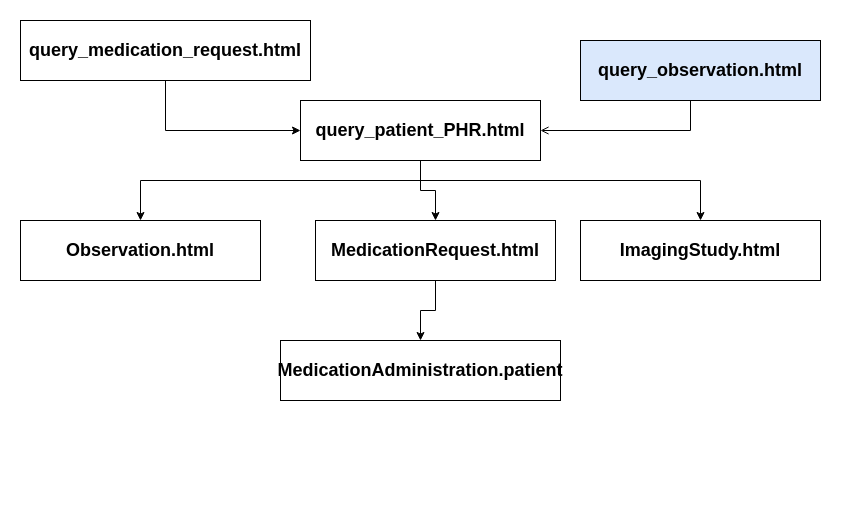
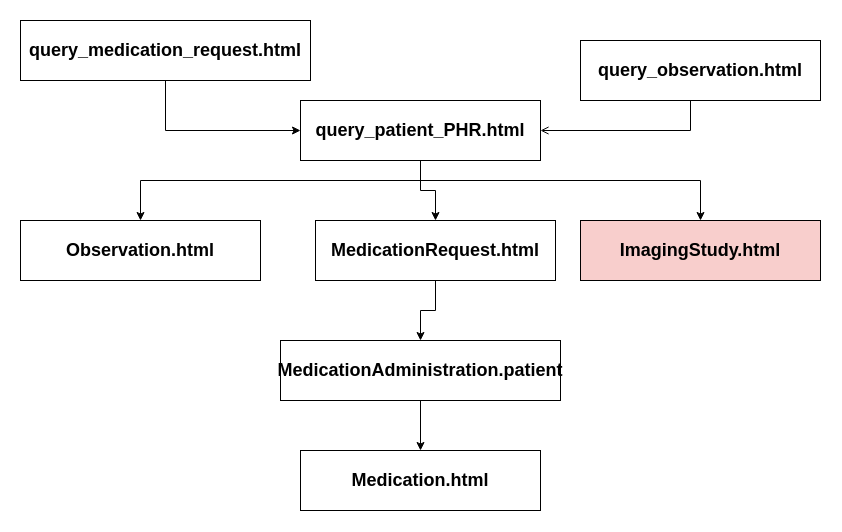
node "query_observation.html": fillcolor #dae8fc -> #ffffff
node "ImagingStudy.html": fillcolor #ffffff -> #f8cecc
edge "MedicationAdministration.patient" -> "Medication.html": added
node "Medication.html": added
